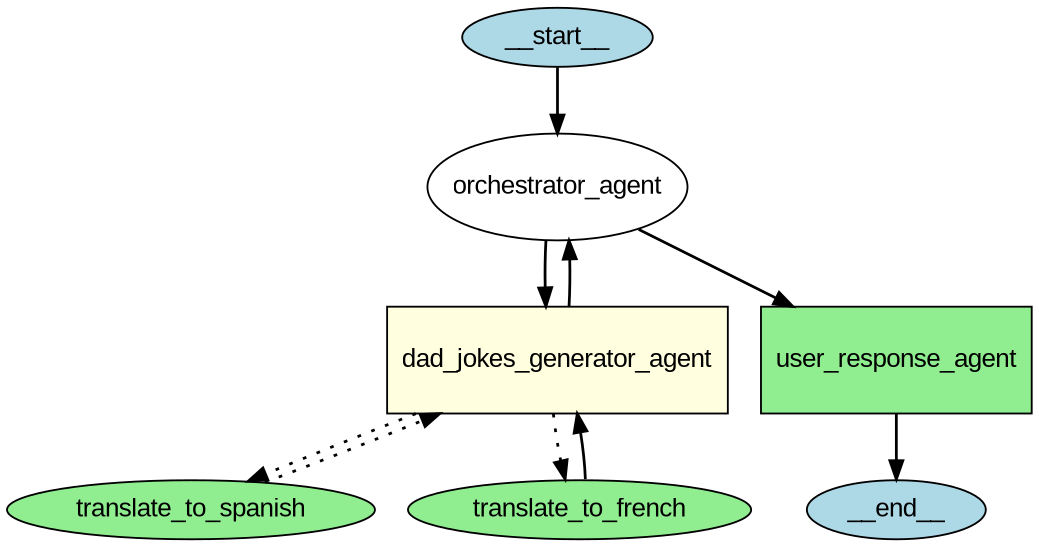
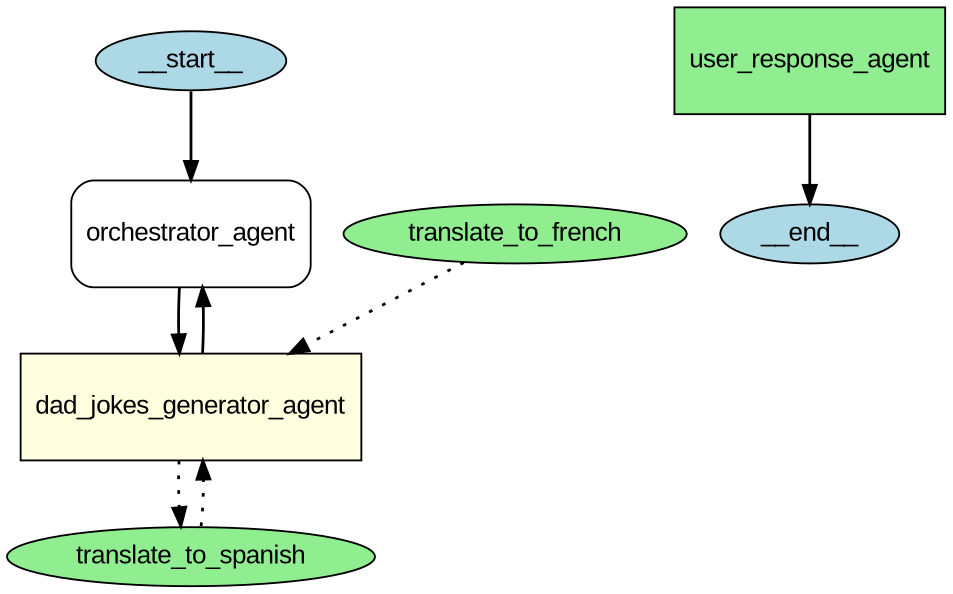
node "orchestrator_agent": shape ellipse -> box
edge "orchestrator_agent" -> "user_response_agent": removed
edge "dad_jokes_generator_agent" -> "translate_to_french": removed
edge "translate_to_french" -> "dad_jokes_generator_agent": style solid -> dotted
